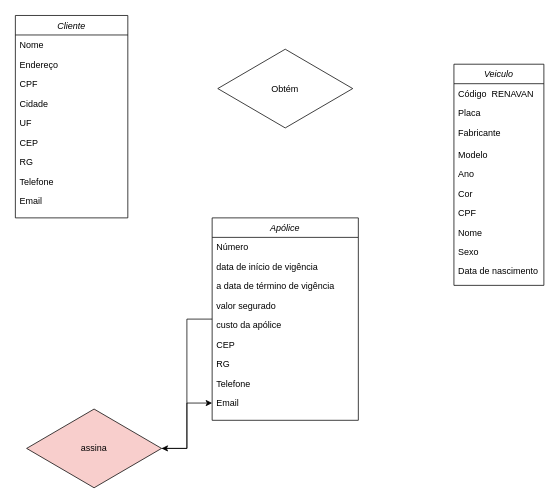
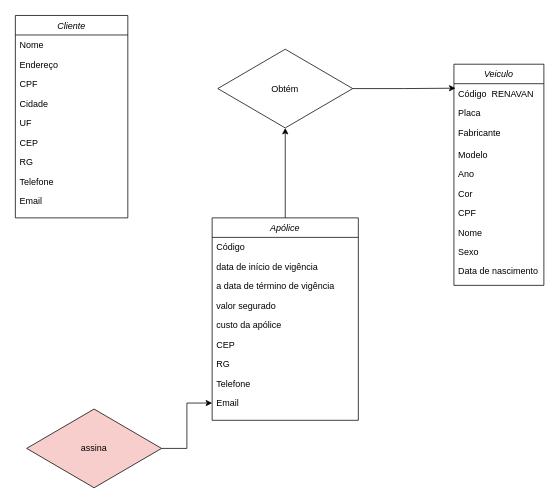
edge "Obtém" -> "Código RENAVAN": added
node "Número": label "Número" -> "Código"
edge "Apólice" -> "assina": now "Apólice" -> "Obtém"
